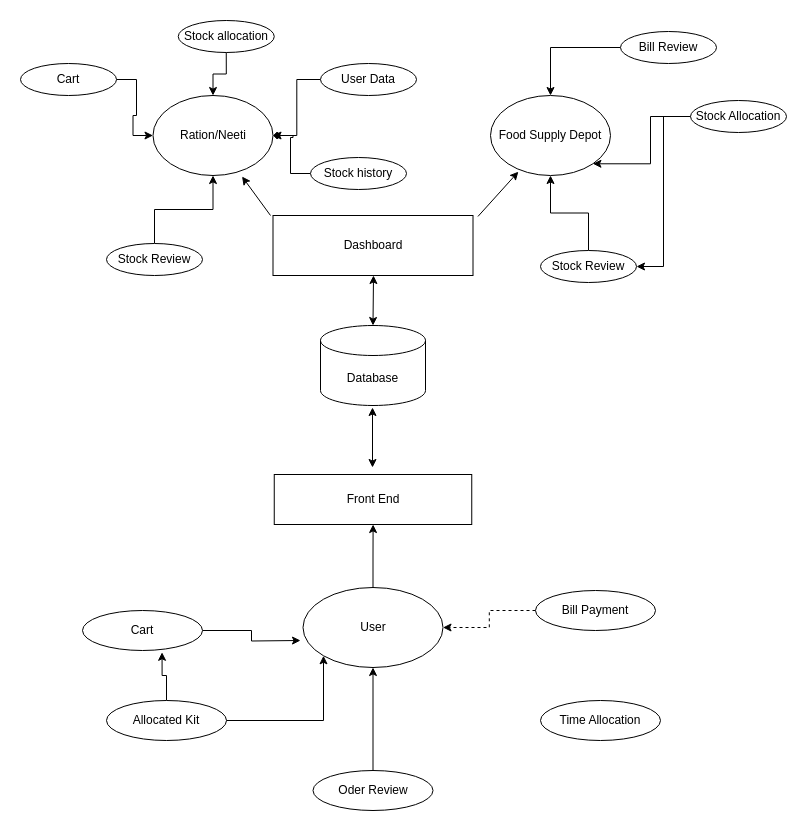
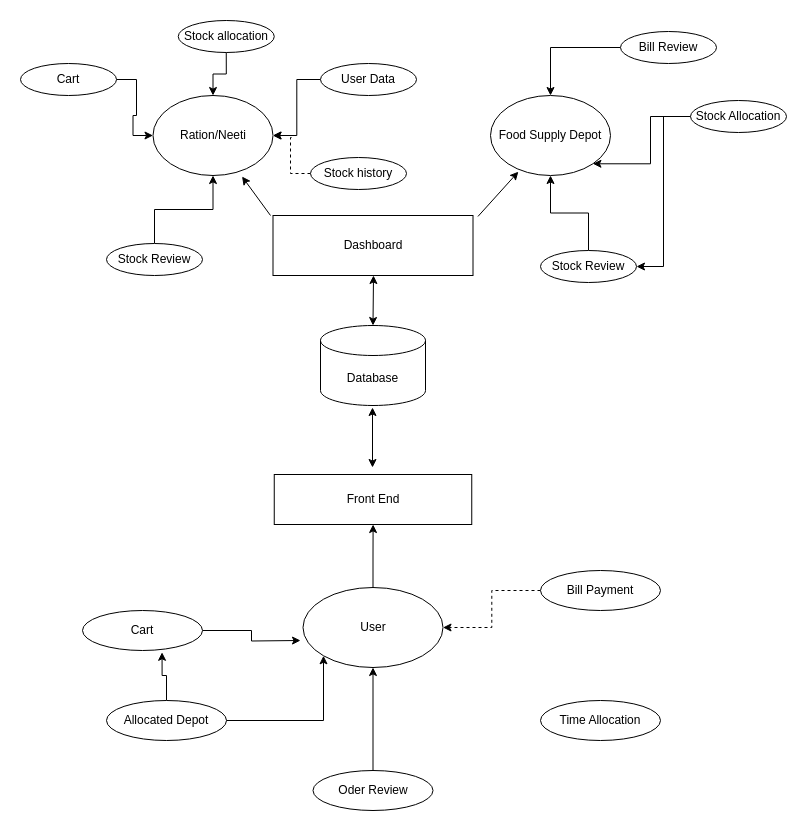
edge "User Data" -> "Ration/Neeti": arrowhead diamond -> classic
edge "Stock history" -> "Ration/Neeti": style solid -> dashed
node "Bill Payment": moved (596, 611) -> (601, 591)
node "Allocated Kit": label "Allocated Kit" -> "Allocated Depot"
